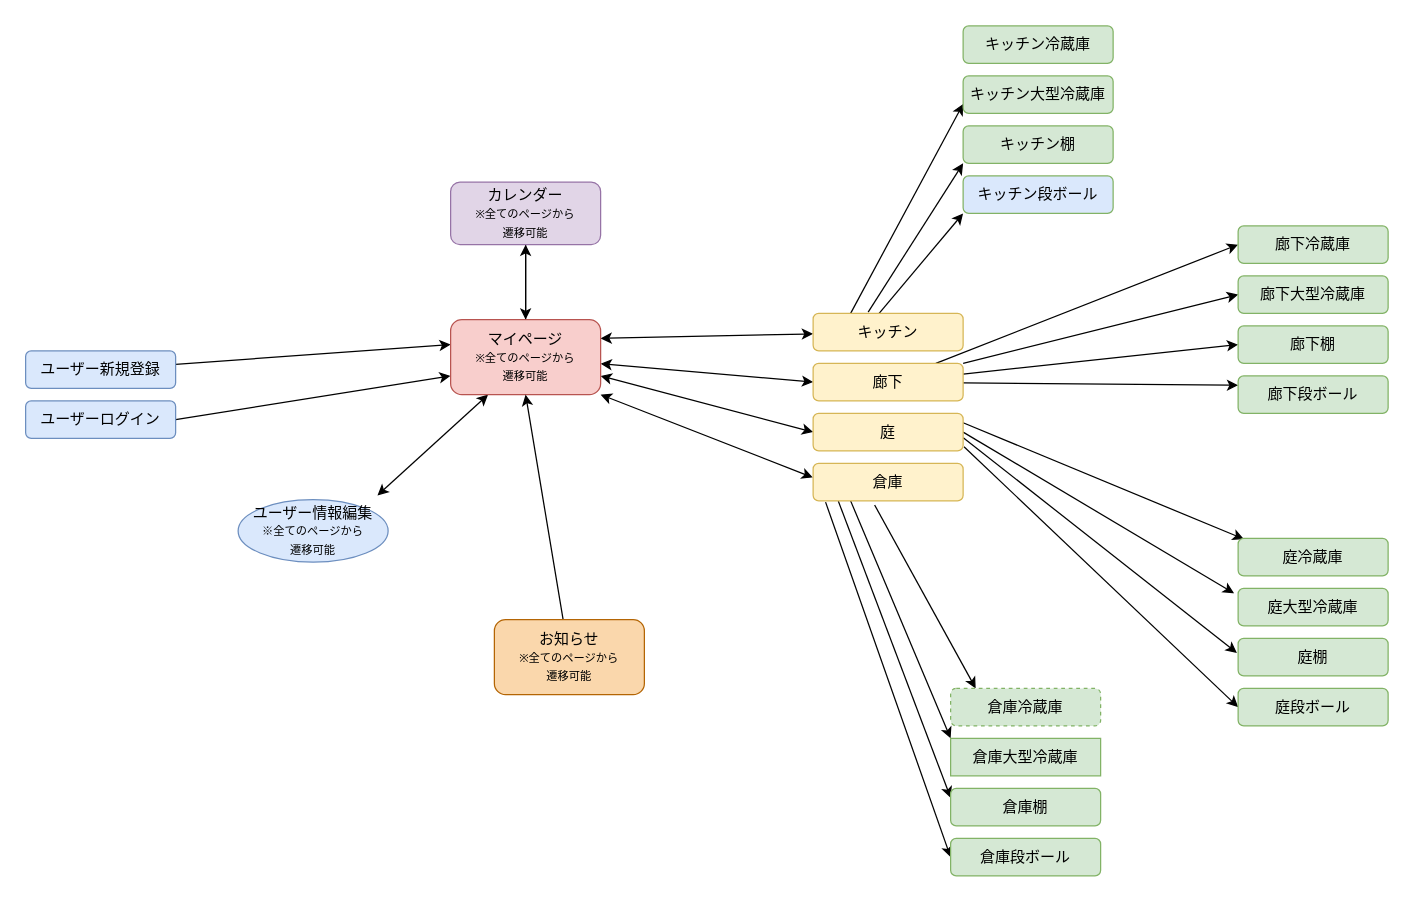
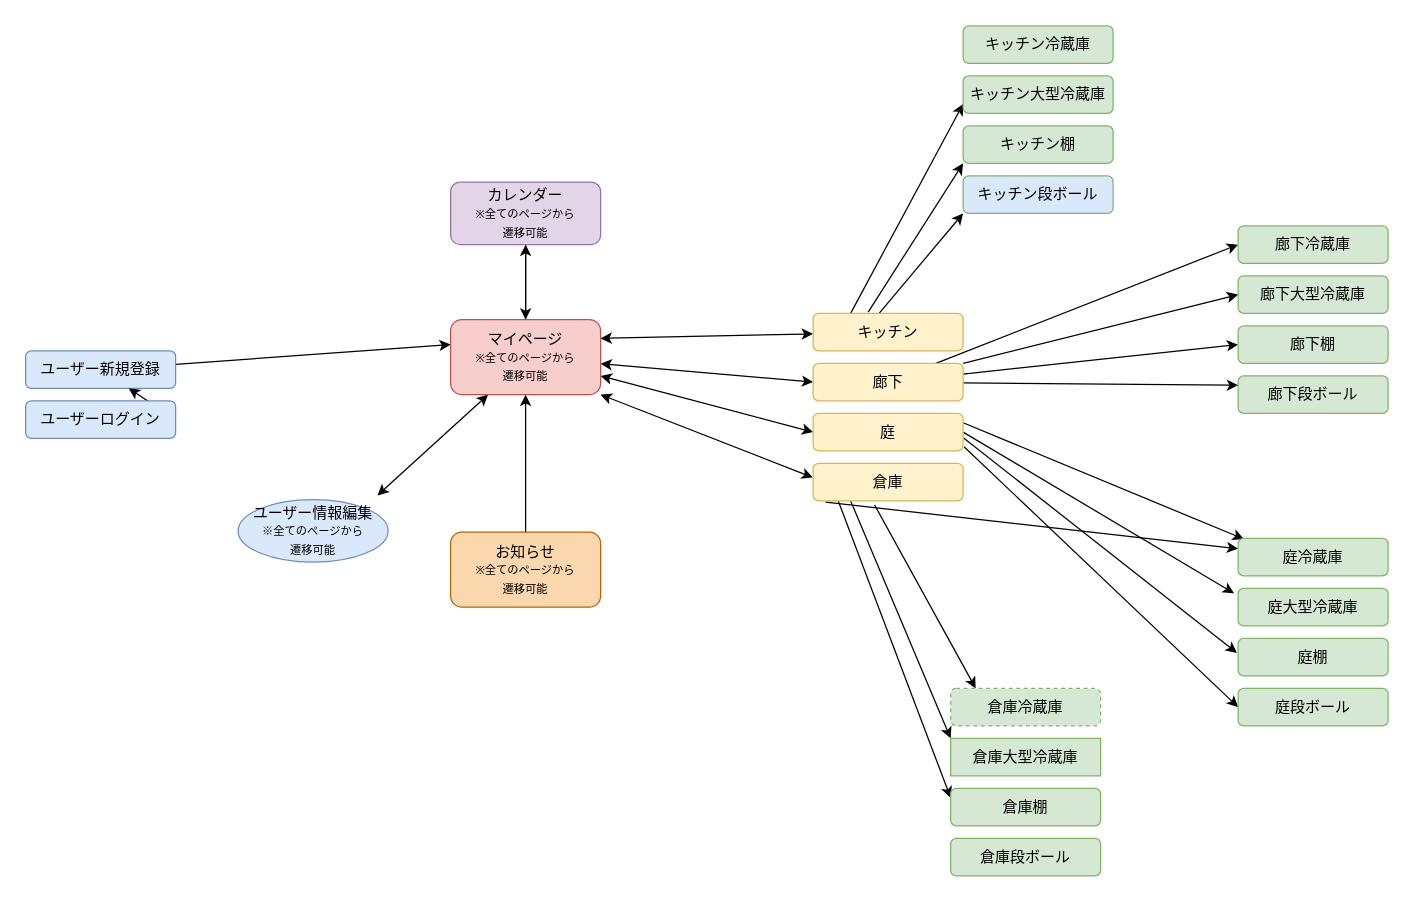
edge "ユーザーログイン" -> "マイページ ※全てのページから遷移可能": now "ユーザーログイン" -> "ユーザー新規登録"
node "お知らせ ※全てのページから遷移可能": moved (569, 657) -> (526, 569)
edge "倉庫" -> "倉庫段ボール": now "倉庫" -> "庭冷蔵庫"
